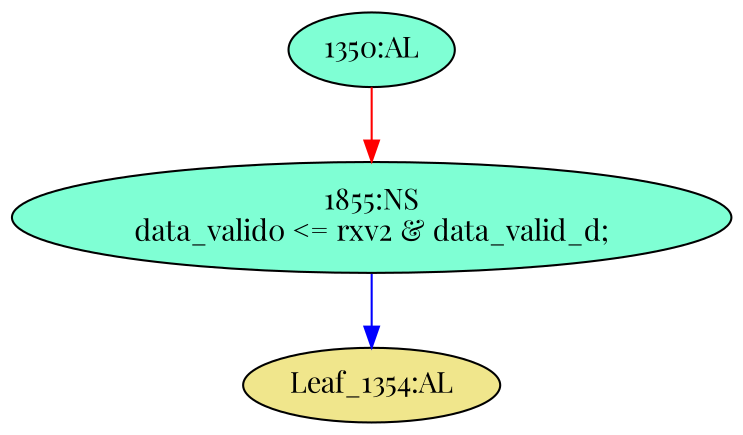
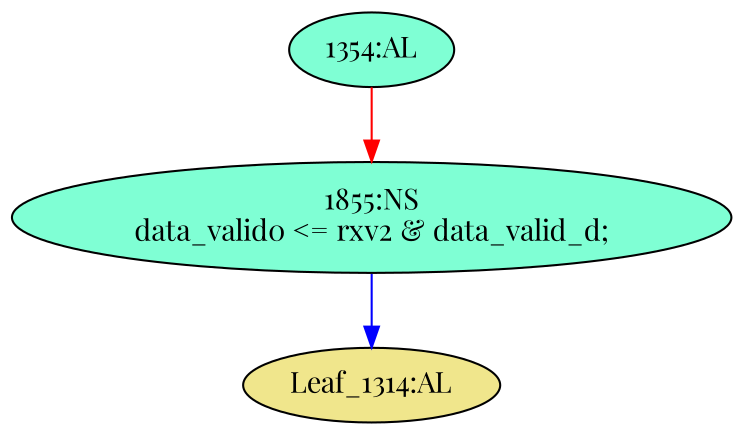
node "1350:AL": label "1350:AL" -> "1354:AL"
node "Leaf_1354:AL": label "Leaf_1354:AL" -> "Leaf_1314:AL"
